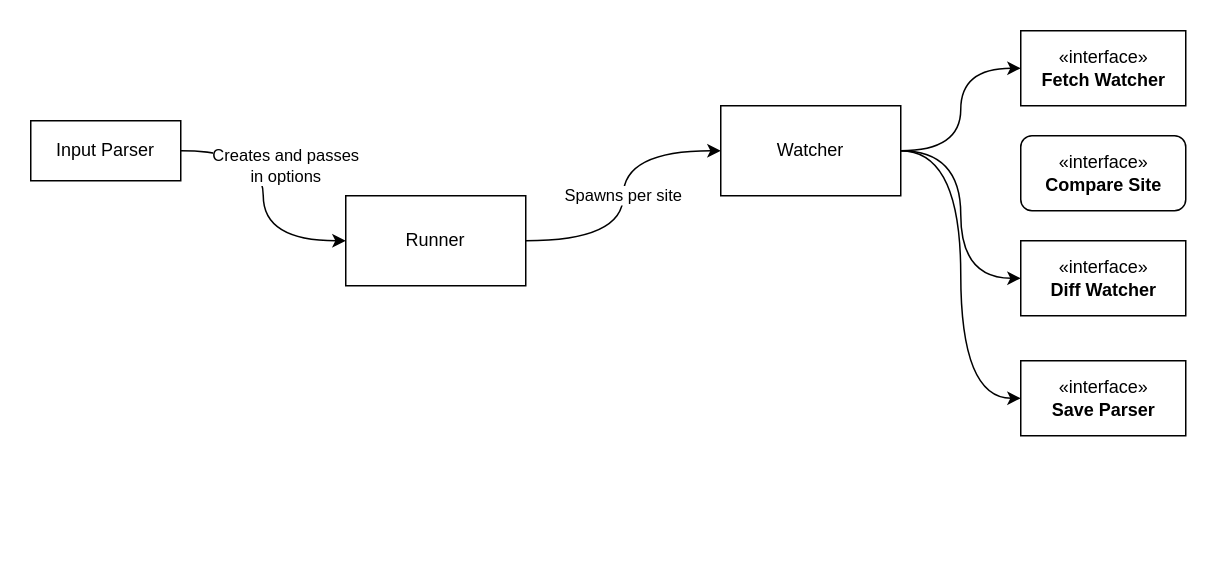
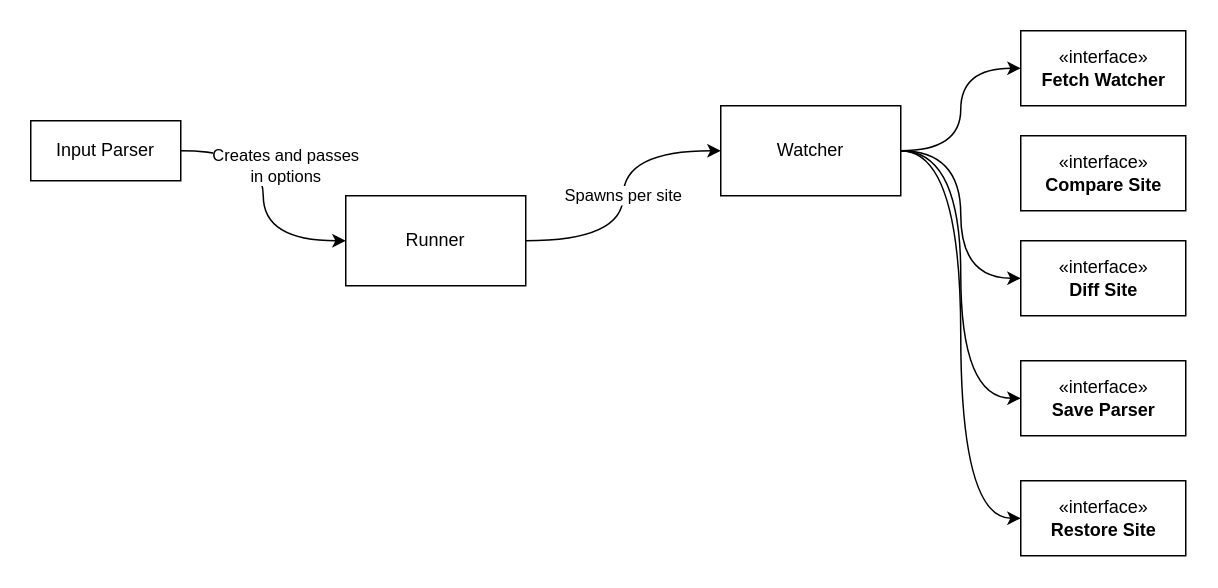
node "«interface» Compare Site": shape rounded rectangle -> rectangle
node "«interface» Diff Watcher": label "«interface» Diff Watcher" -> "«interface» Diff Site"
edge "Watcher" -> "«interface» Restore Site": added
node "«interface» Restore Site": added
